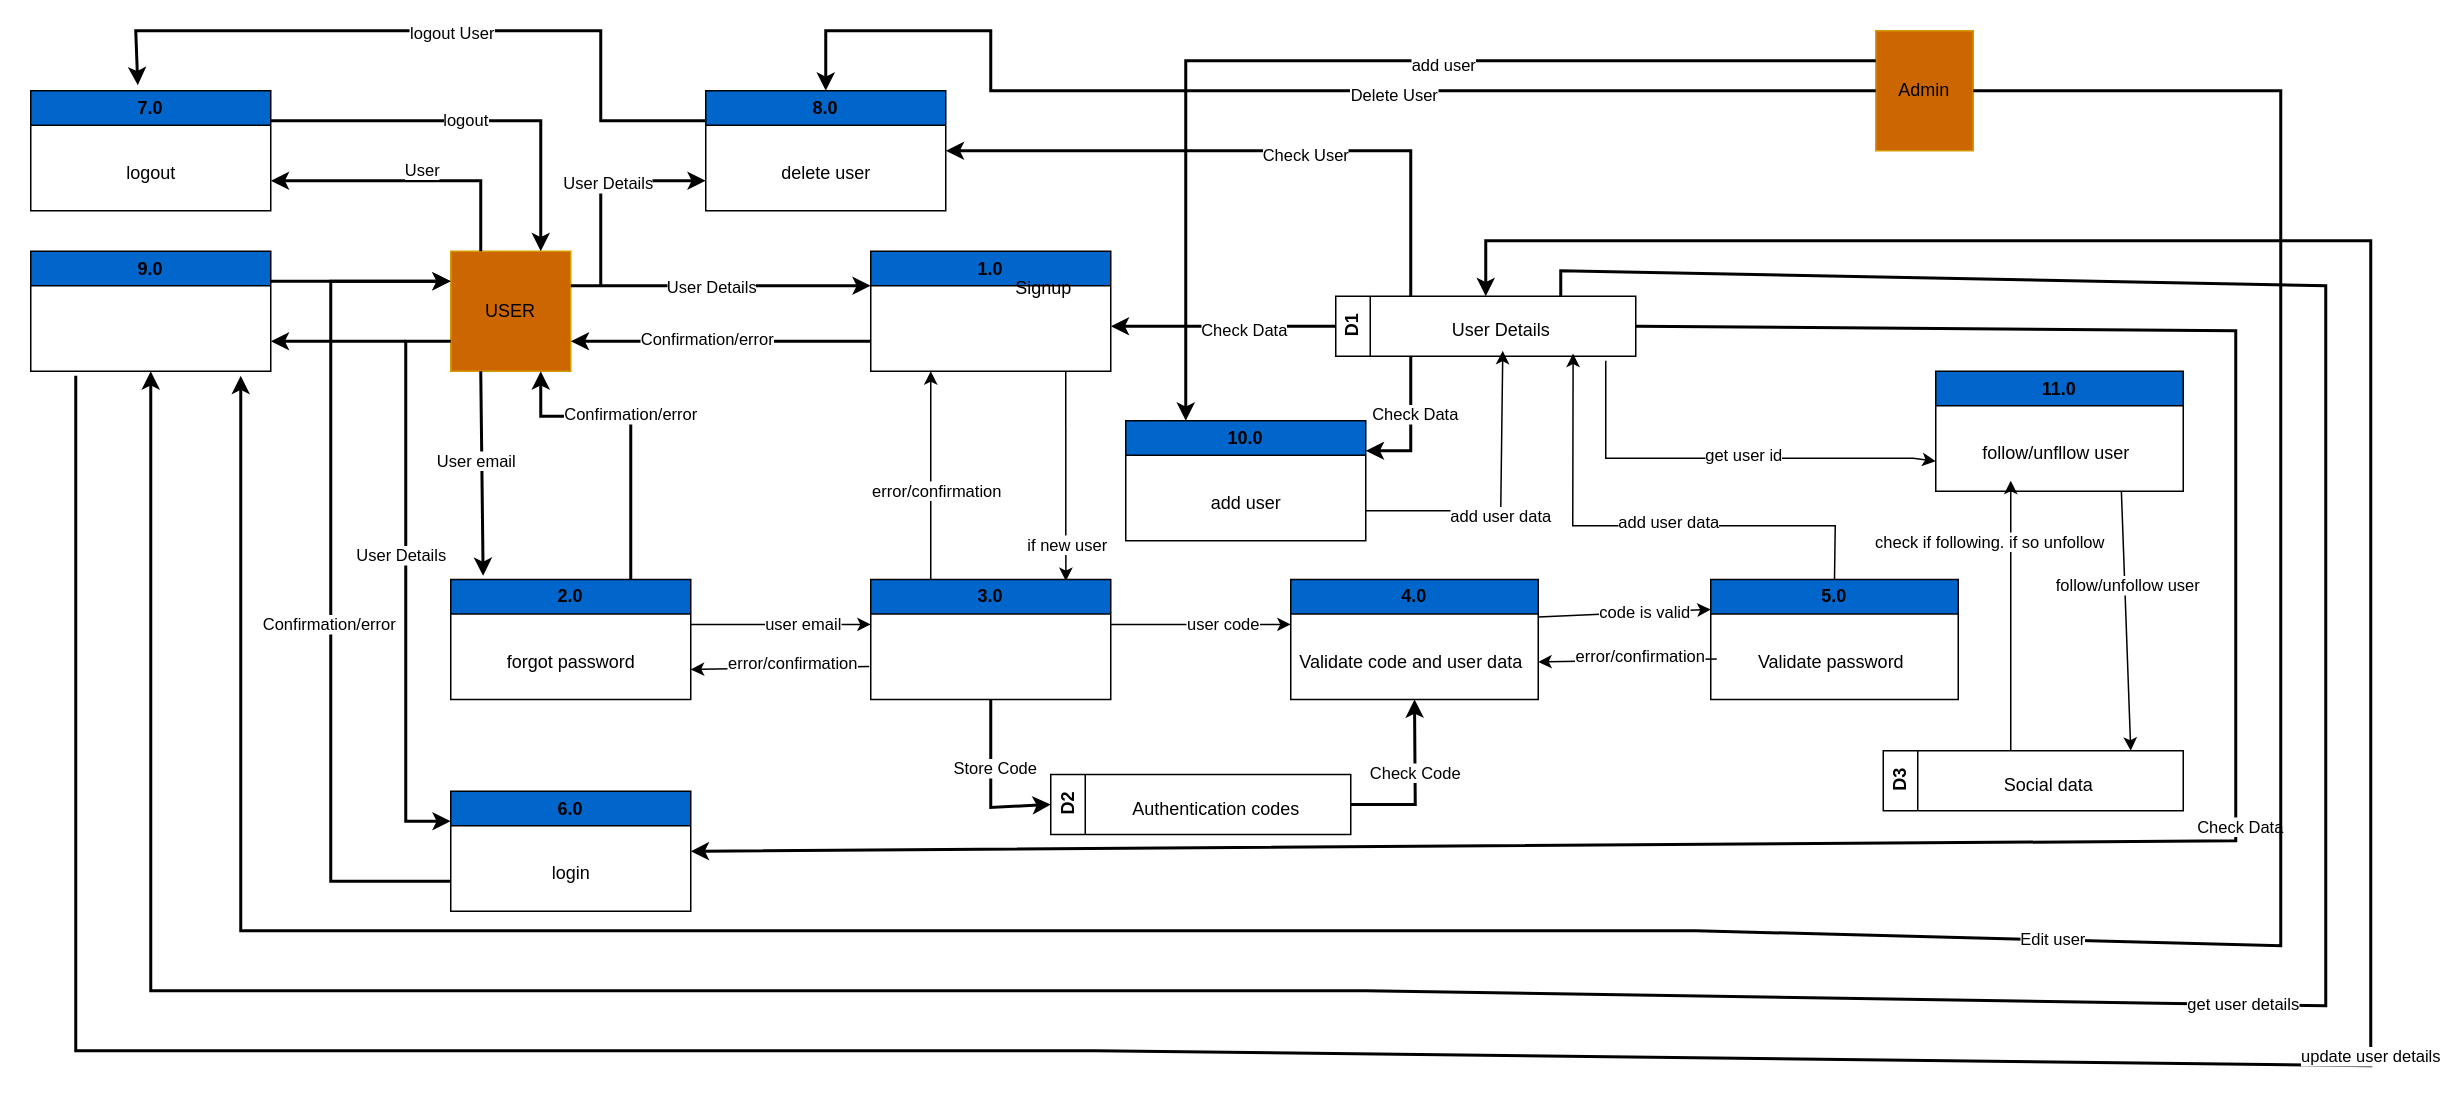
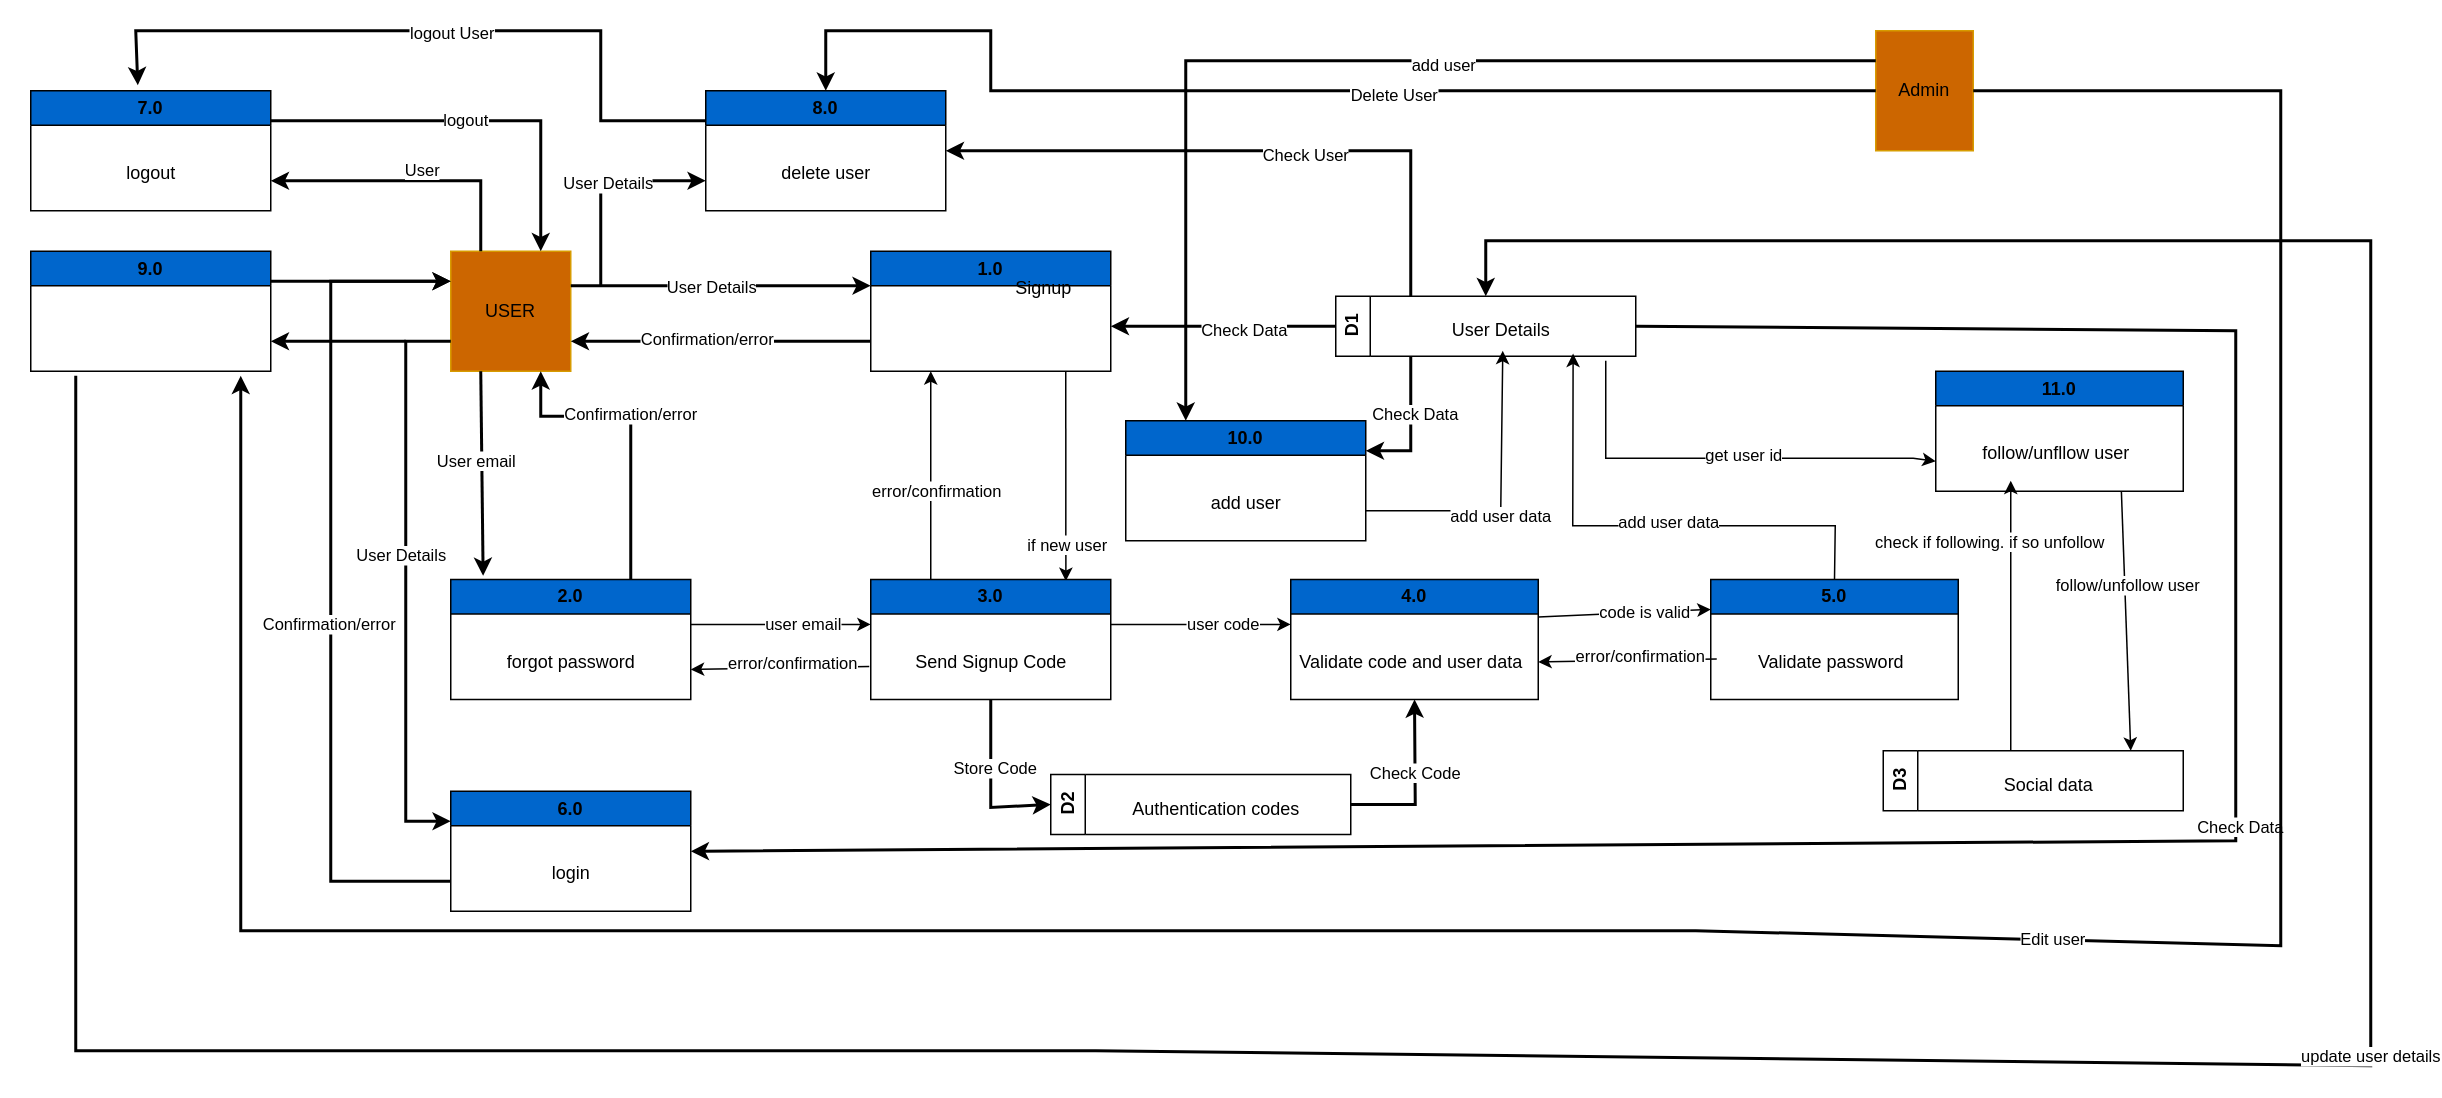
node "Send Signup Code": added
edge "D1" -> "9.0": removed, label "get user details"
